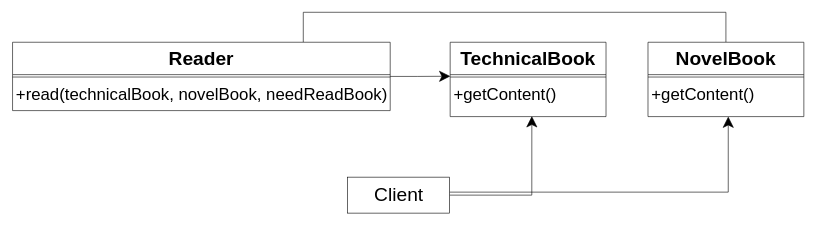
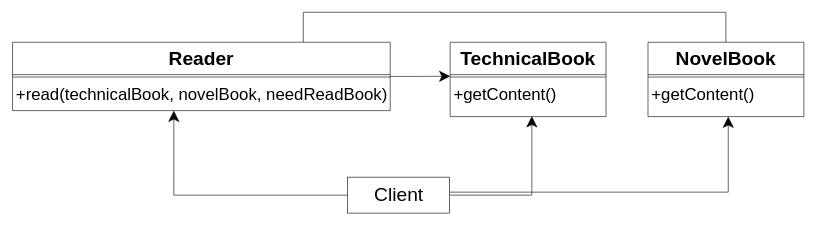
edge "Client" -> "+read(technicalBook, novelBook, needReadBook)": added
